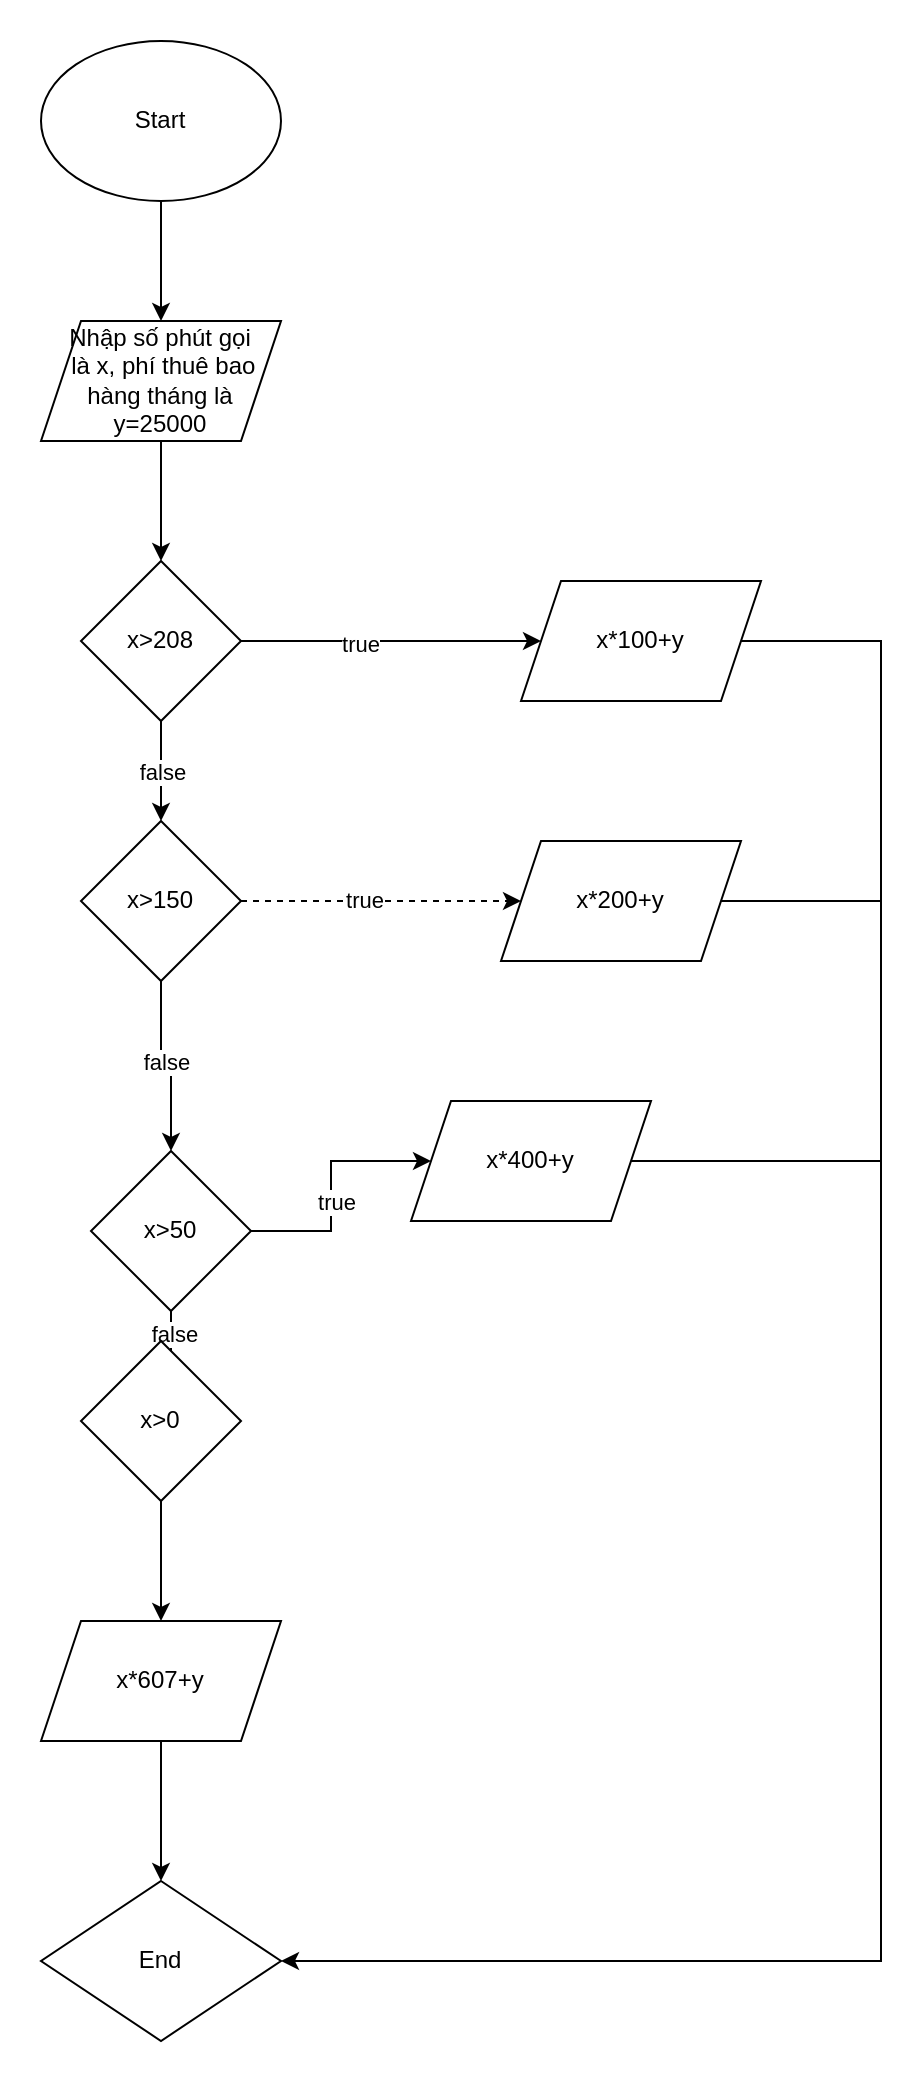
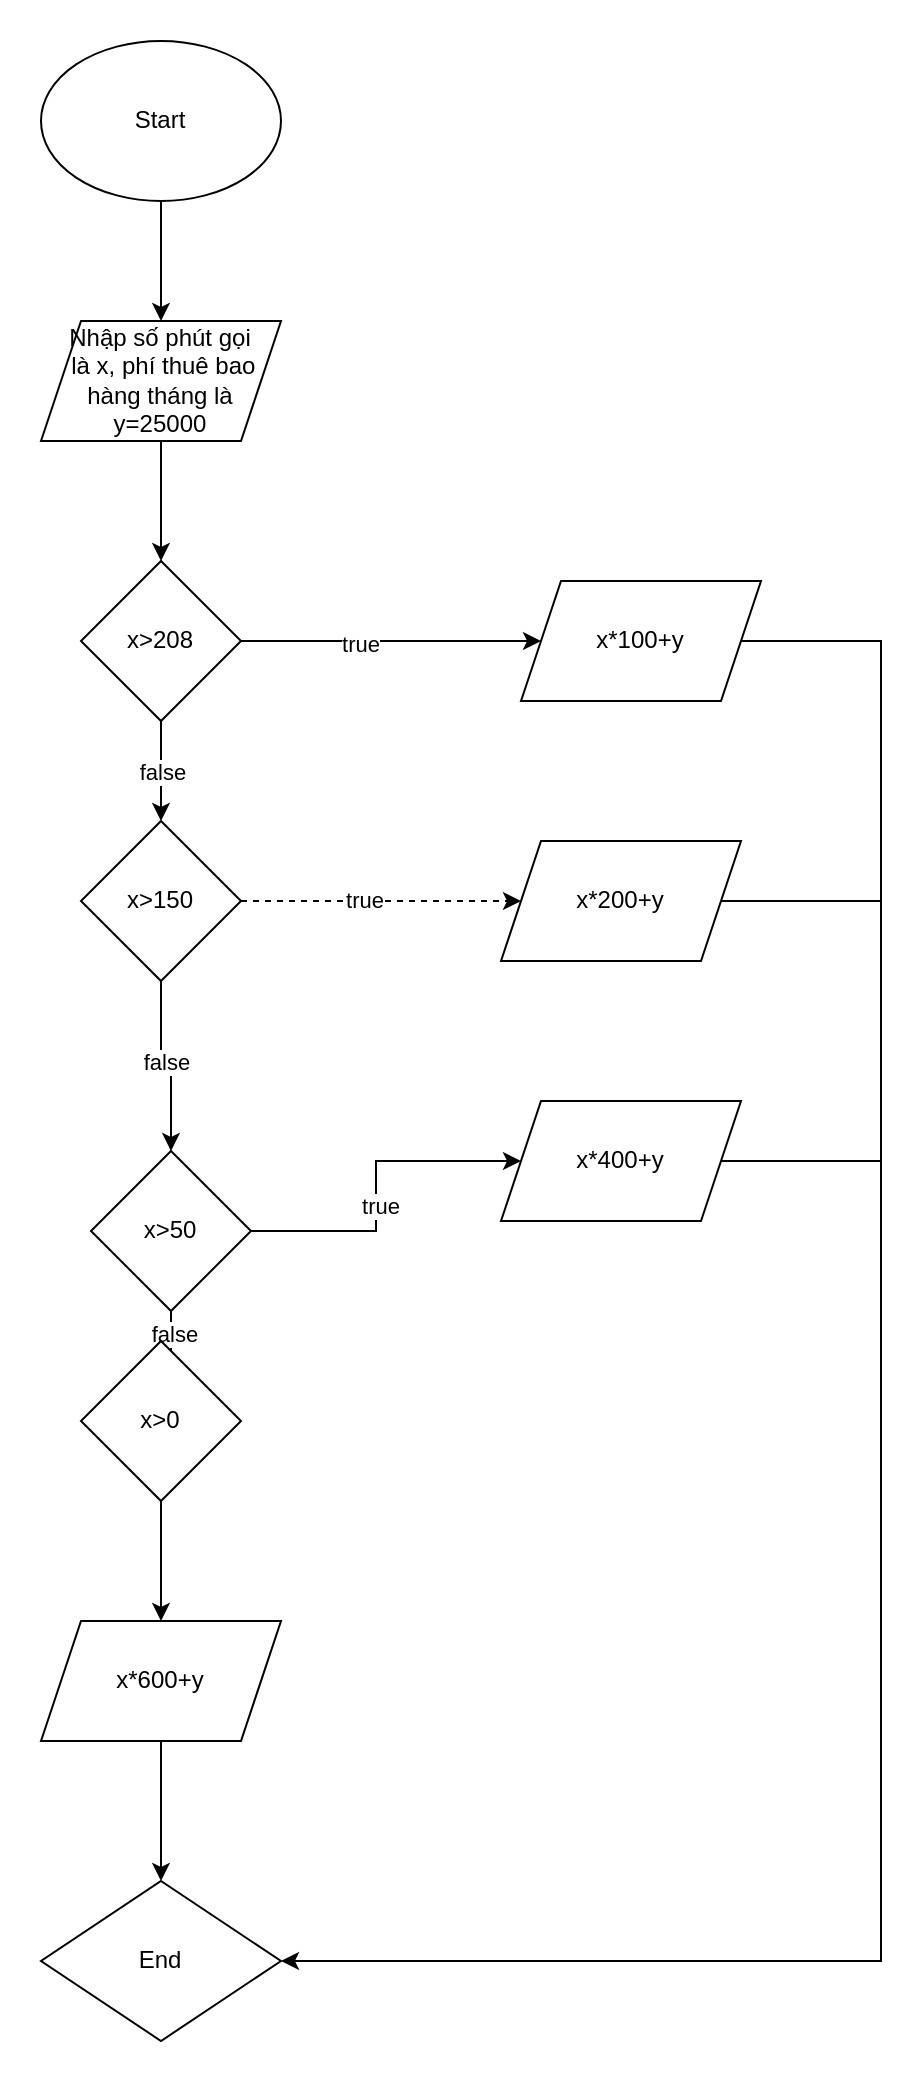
node "x*400+y": moved (531, 1161) -> (621, 1161)
node "x*607+y": label "x*607+y" -> "x*600+y"
